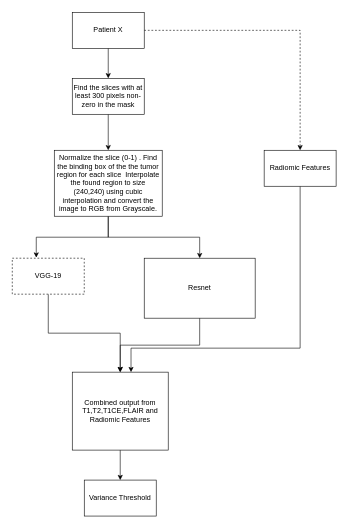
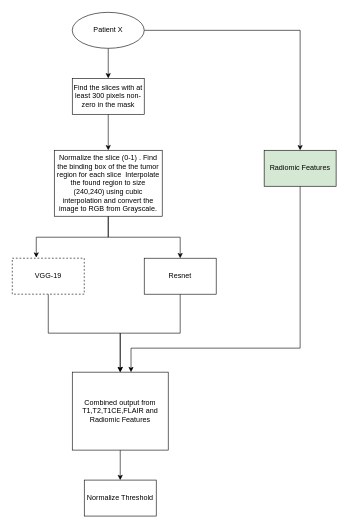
node "Patient X": shape rectangle -> ellipse
edge "Patient X" -> "Radiomic Features": style dashed -> solid
node "Radiomic Features": fillcolor #ffffff -> #d5e8d4
node "Resnet": size 111x60 -> 72x36
node "Variance Threshold": label "Variance Threshold" -> "Normalize Threshold"
